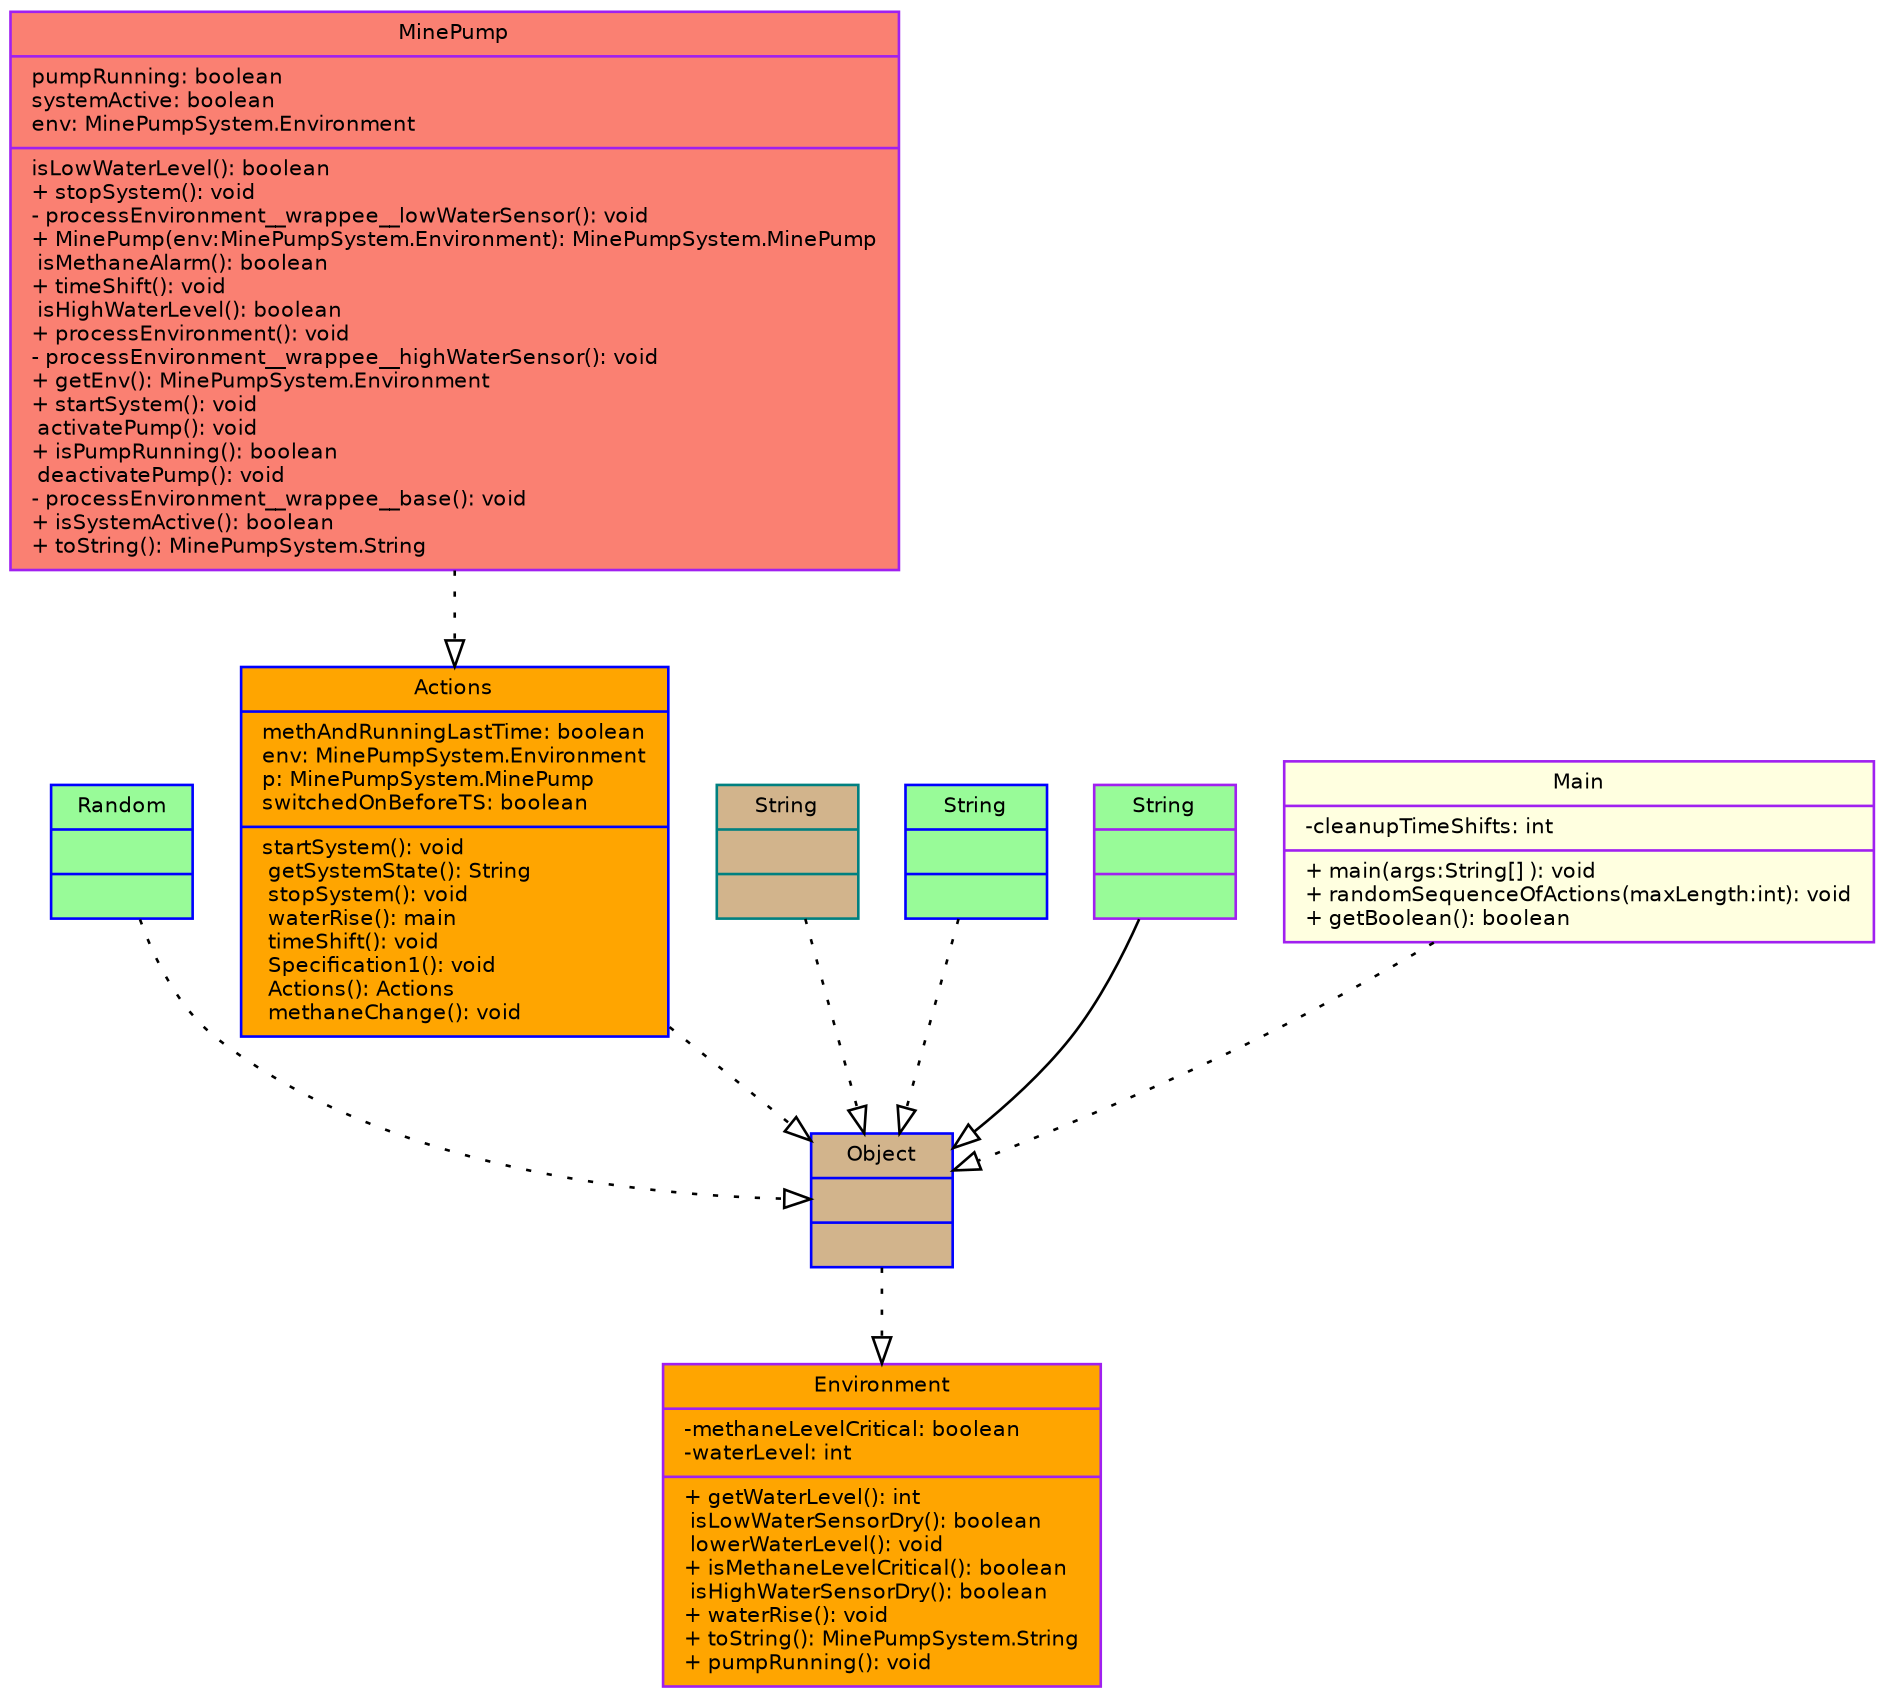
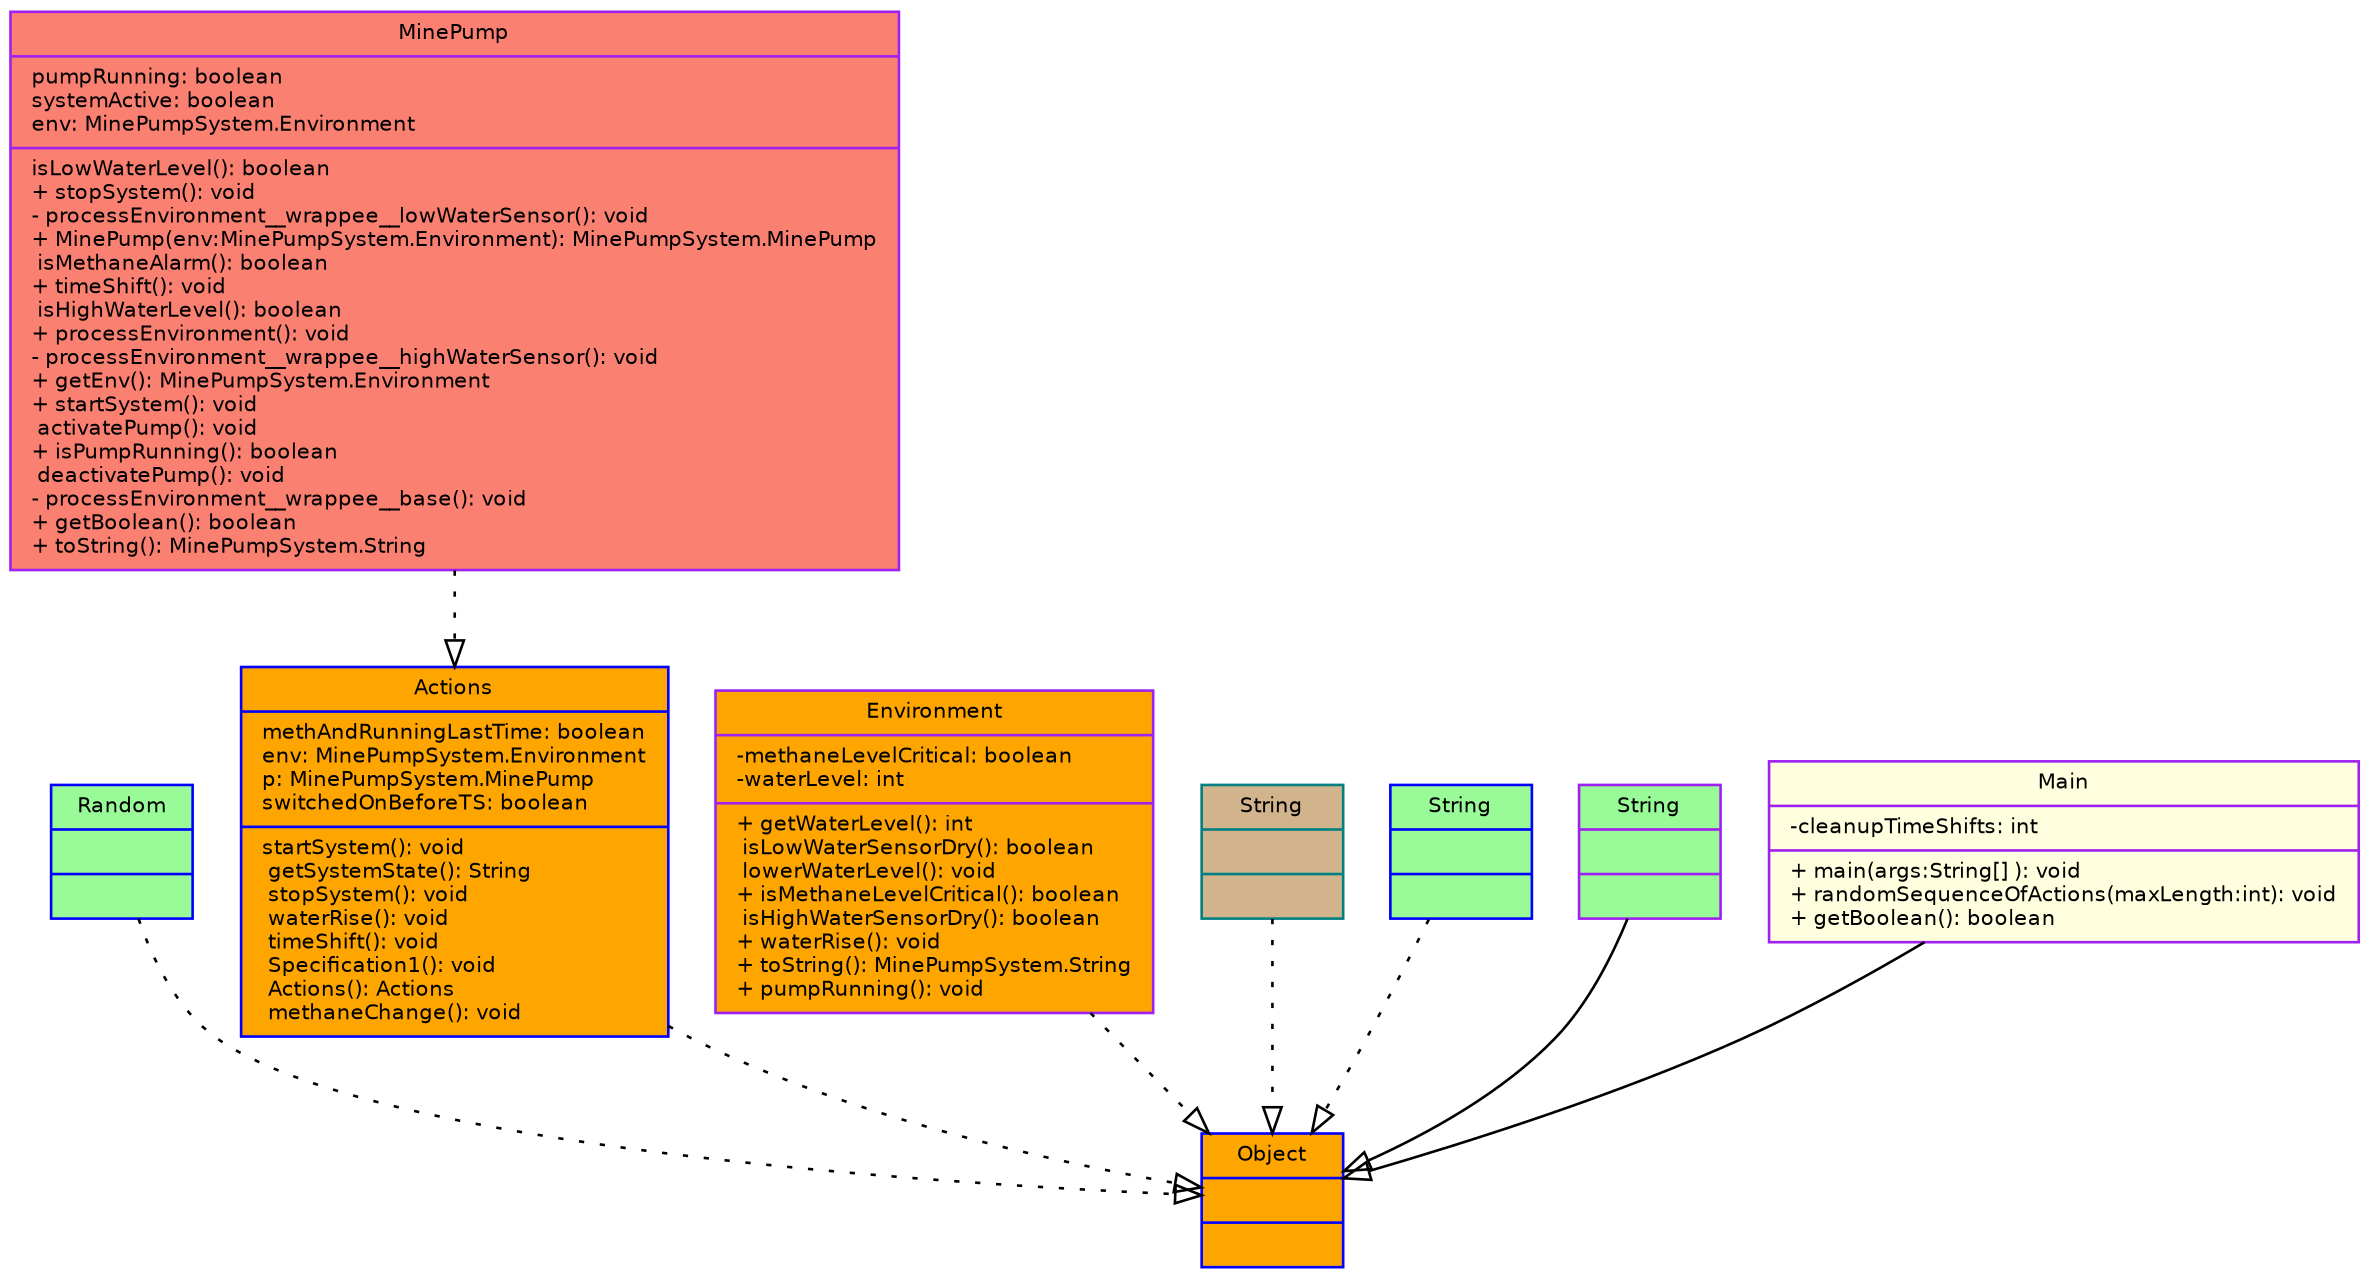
node "MinePump": text "+ isSystemActive(): boolean" -> "+ getBoolean(): boolean"
node "Actions": text "waterRise(): main" -> "waterRise(): void"
edge "Main" -> "Object": style dotted -> solid
node "Object": fillcolor tan -> orange
edge "Object" -> "Environment": reversed
